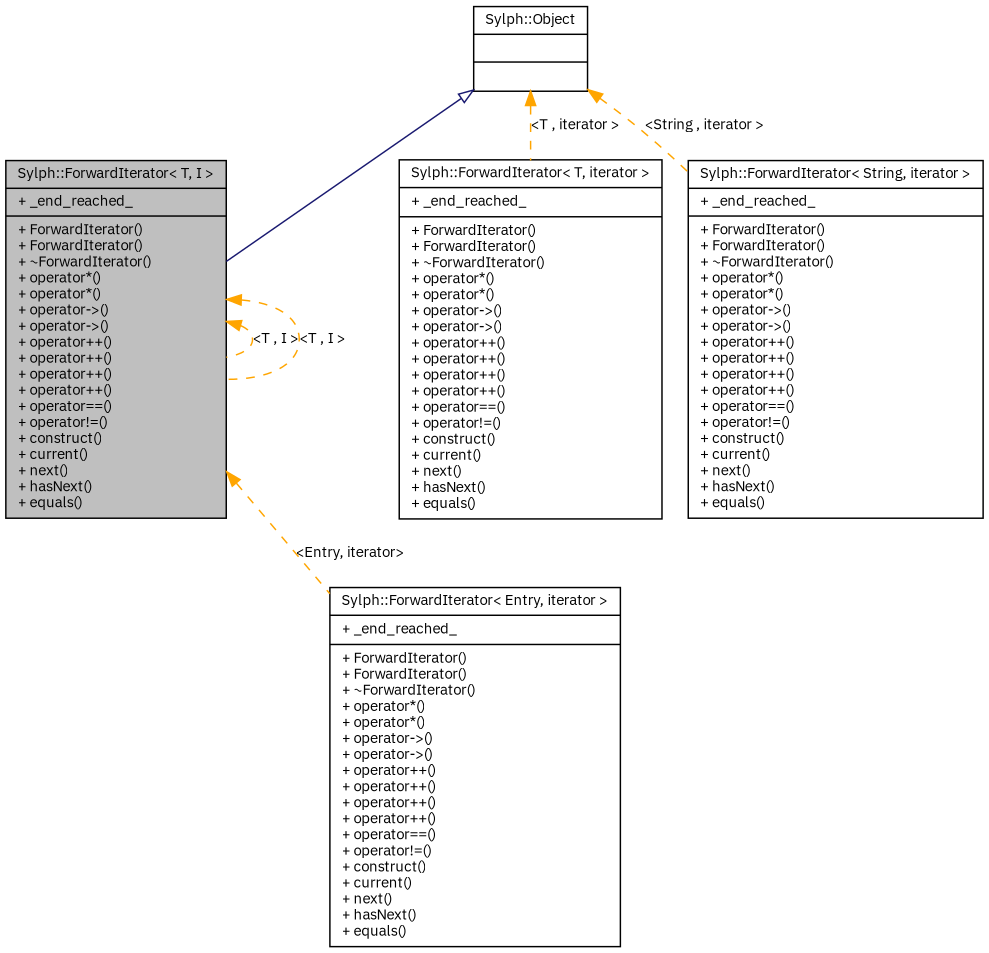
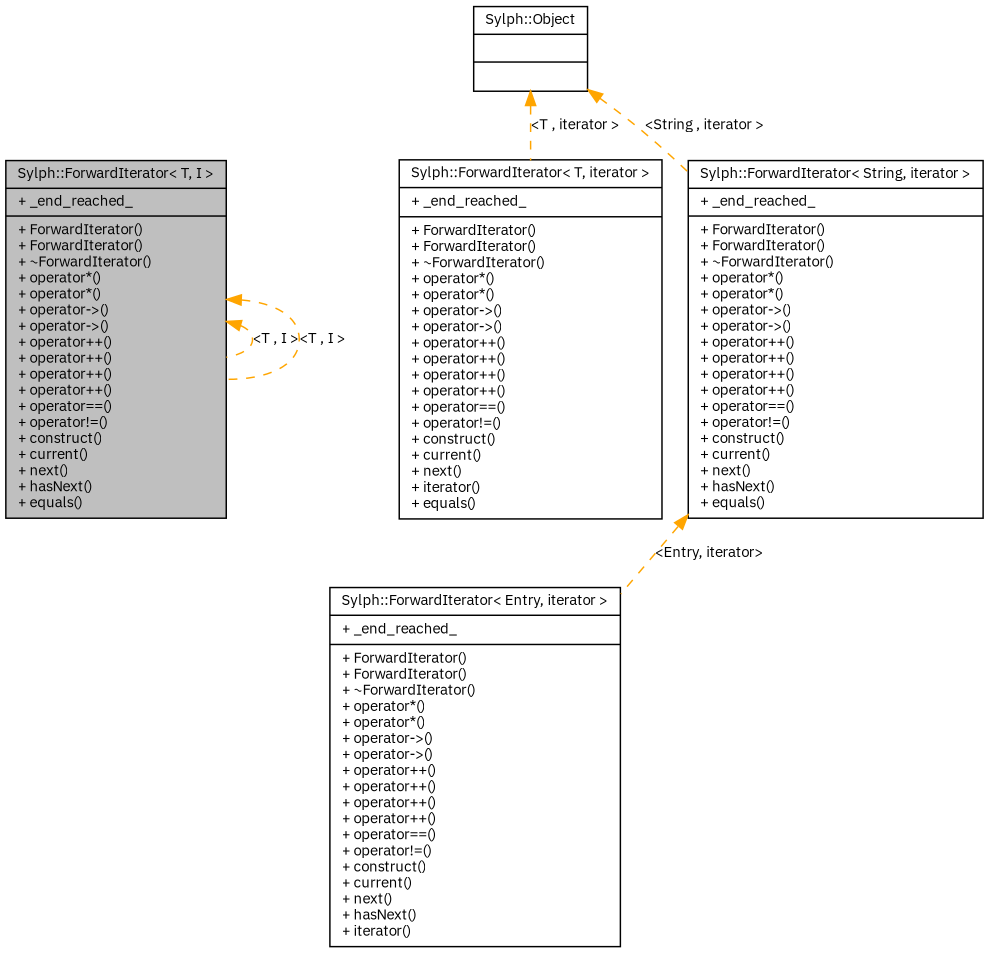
edge "Sylph::ForwardIterator< T, I >" -> "Sylph::Object": removed
node "Sylph::ForwardIterator< T, iterator >": text "+ hasNext()" -> "+ iterator()"
edge "Sylph::ForwardIterator< Entry, iterator >" -> "Sylph::ForwardIterator< T, I >": now "Sylph::ForwardIterator< Entry, iterator >" -> "Sylph::ForwardIterator< String, iterator >"
node "Sylph::ForwardIterator< Entry, iterator >": text "+ equals()" -> "+ iterator()"
